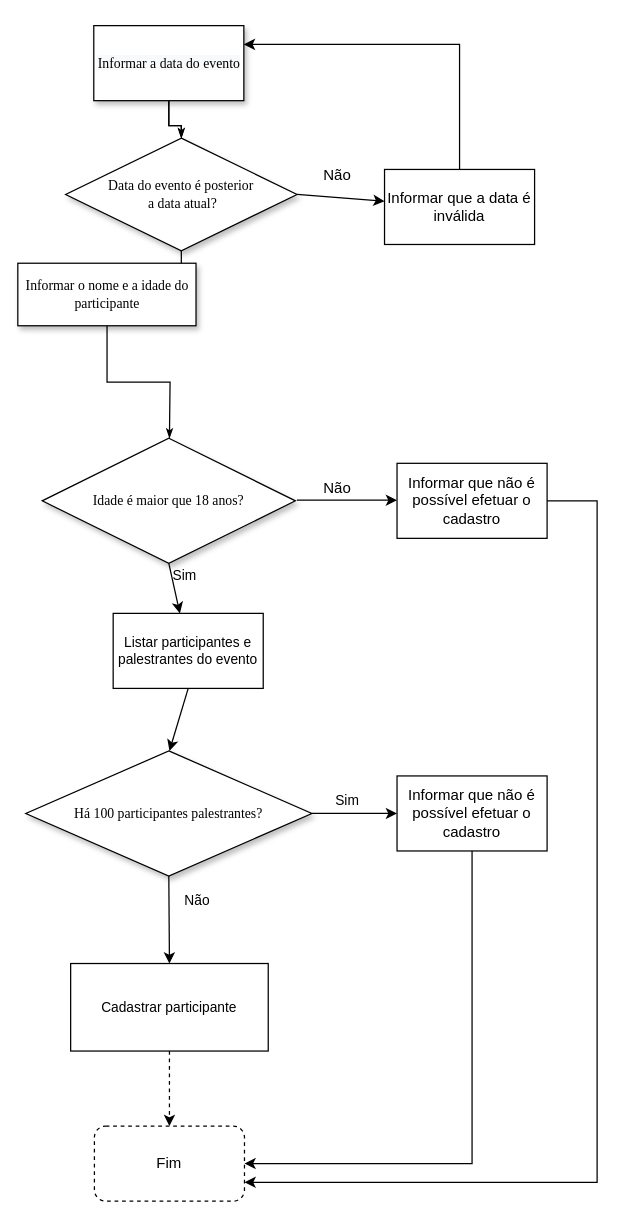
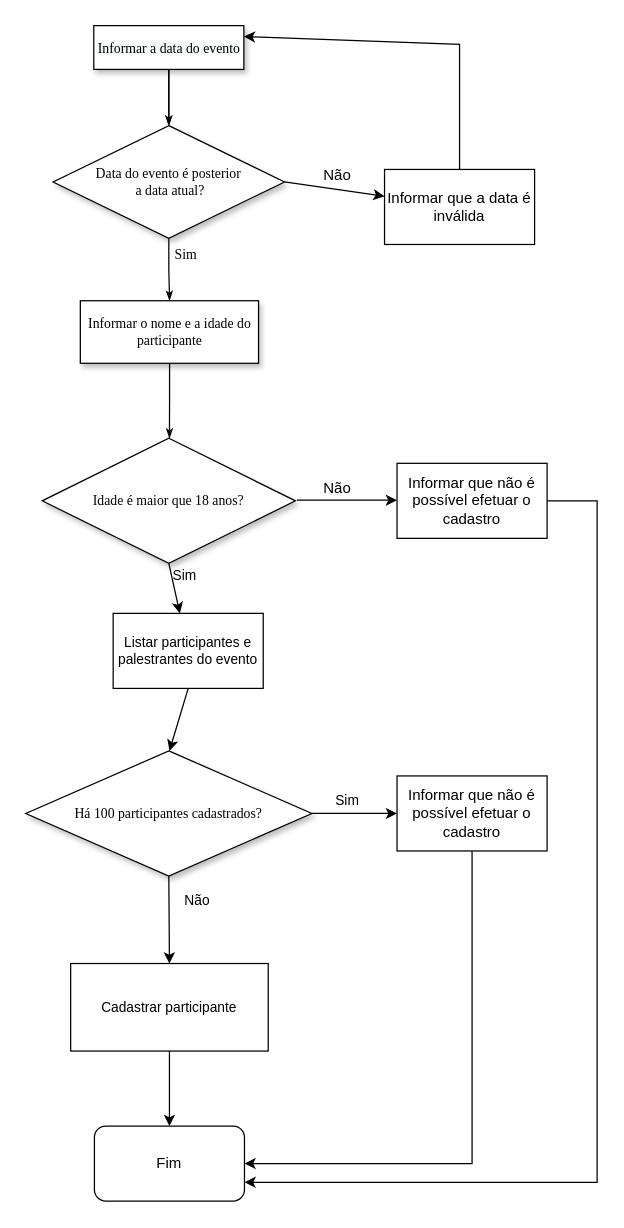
node "Informar a data do evento": size 150x75 -> 150x44
node "Data do evento é posterior a data atual?": moved (181, 194) -> (169, 182)
node "Informar o nome e a idade do participante": moved (107, 294) -> (169, 332)
node "Há 100 participantes palestrantes?": label "Há 100 participantes palestrantes?" -> "Há 100 participantes cadastrados?"
edge "Cadastrar participante" -> "Fim": style dashed -> solid
node "Fim": style dashed -> solid
